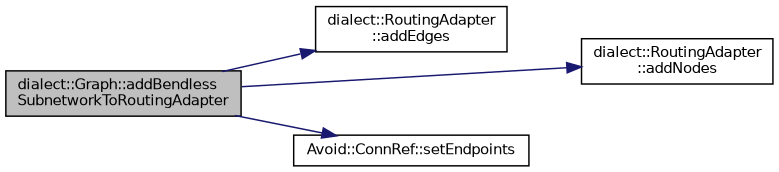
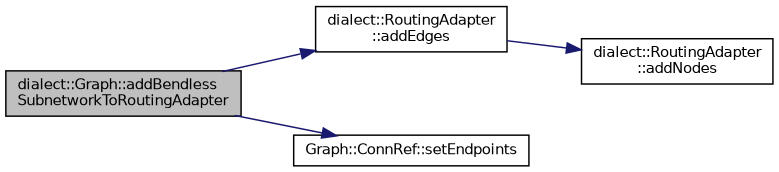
edge "dialect::Graph::addBendless SubnetworkToRoutingAdapter" -> "dialect::RoutingAdapter ::addNodes": now "dialect::RoutingAdapter ::addEdges" -> "dialect::RoutingAdapter ::addNodes"
node "Avoid::ConnRef::setEndpoints": label "Avoid::ConnRef::setEndpoints" -> "Graph::ConnRef::setEndpoints"
